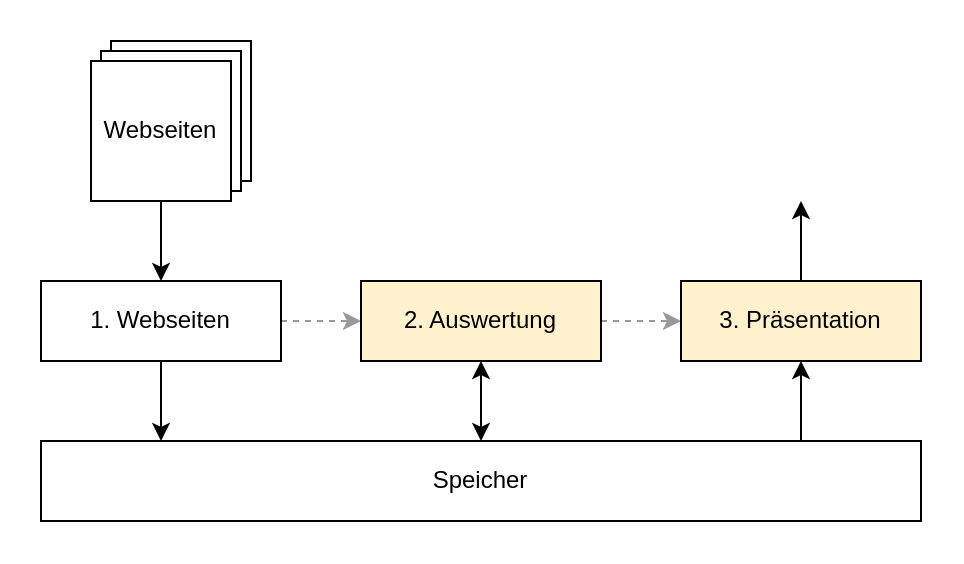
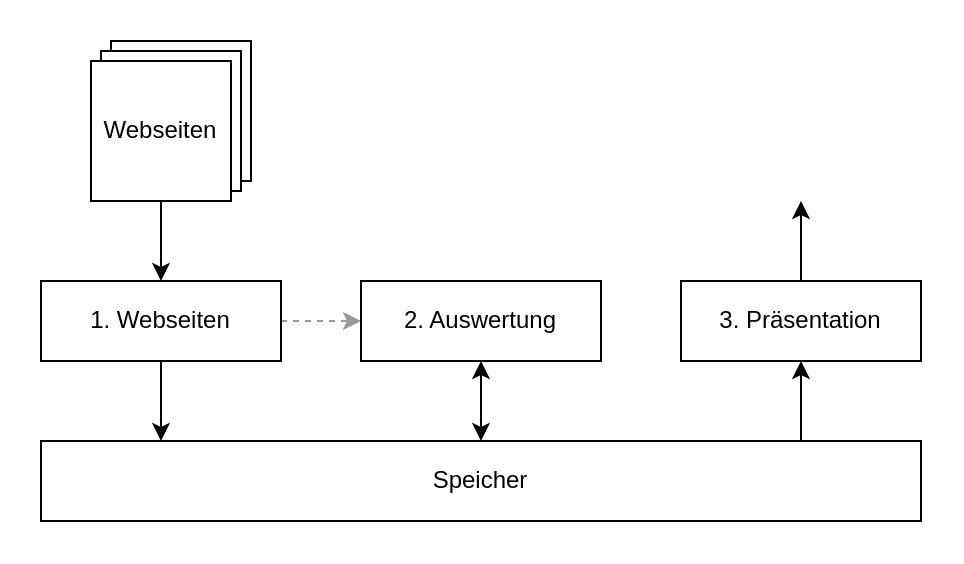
node "2. Auswertung": fillcolor #fff2cc -> #ffffff
edge "2. Auswertung" -> "3. Präsentation": removed
node "3. Präsentation": fillcolor #fff2cc -> #ffffff
